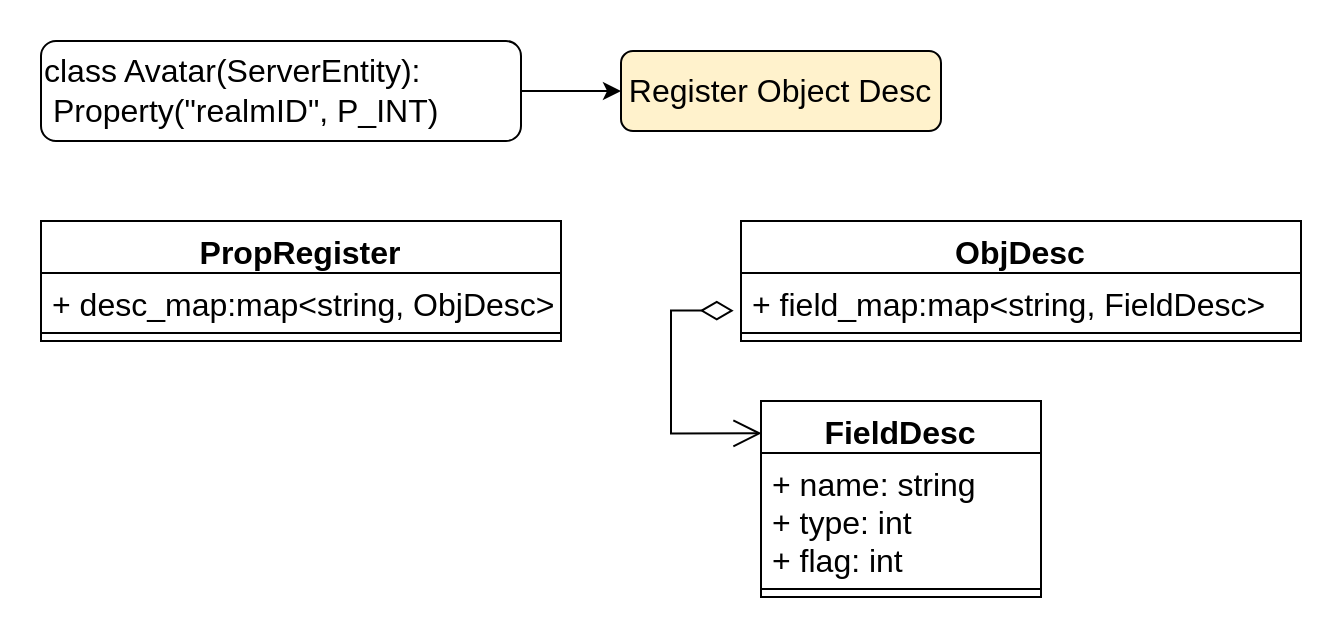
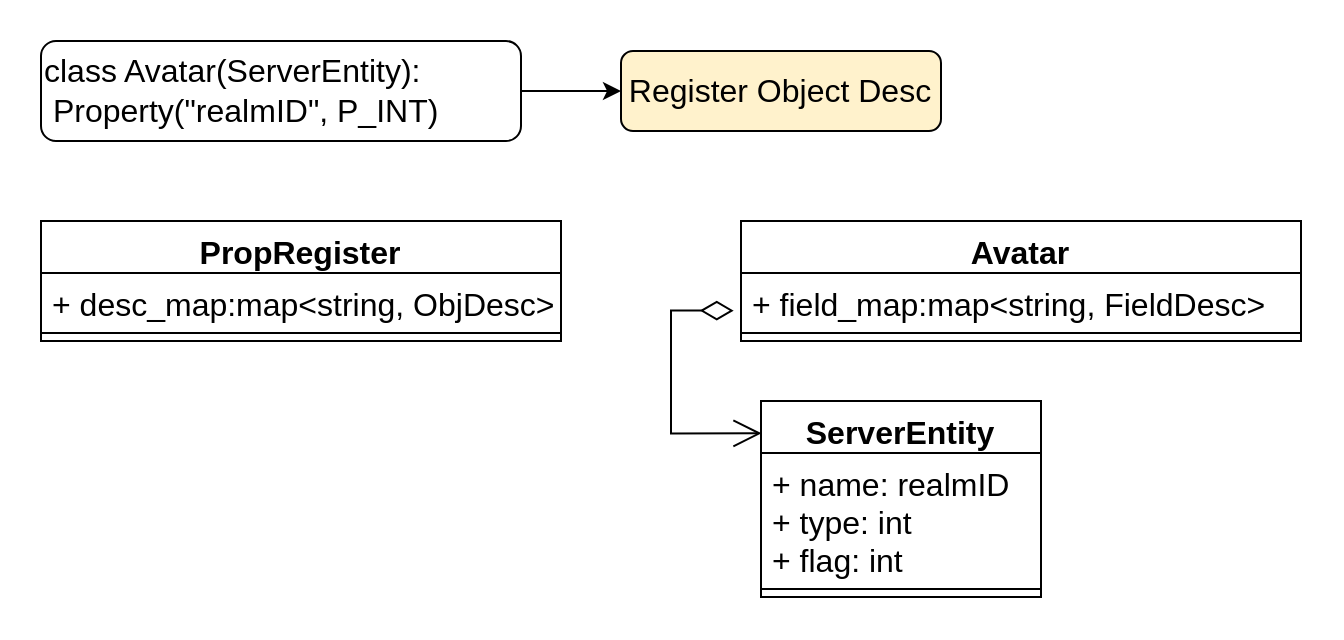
node "ObjDesc": label "ObjDesc" -> "Avatar"
node "FieldDesc": label "FieldDesc" -> "ServerEntity"
node "+ name: string + type: int + flag: int": label "+ name: string + type: int + flag: int" -> "+ name: realmID + type: int + flag: int"
